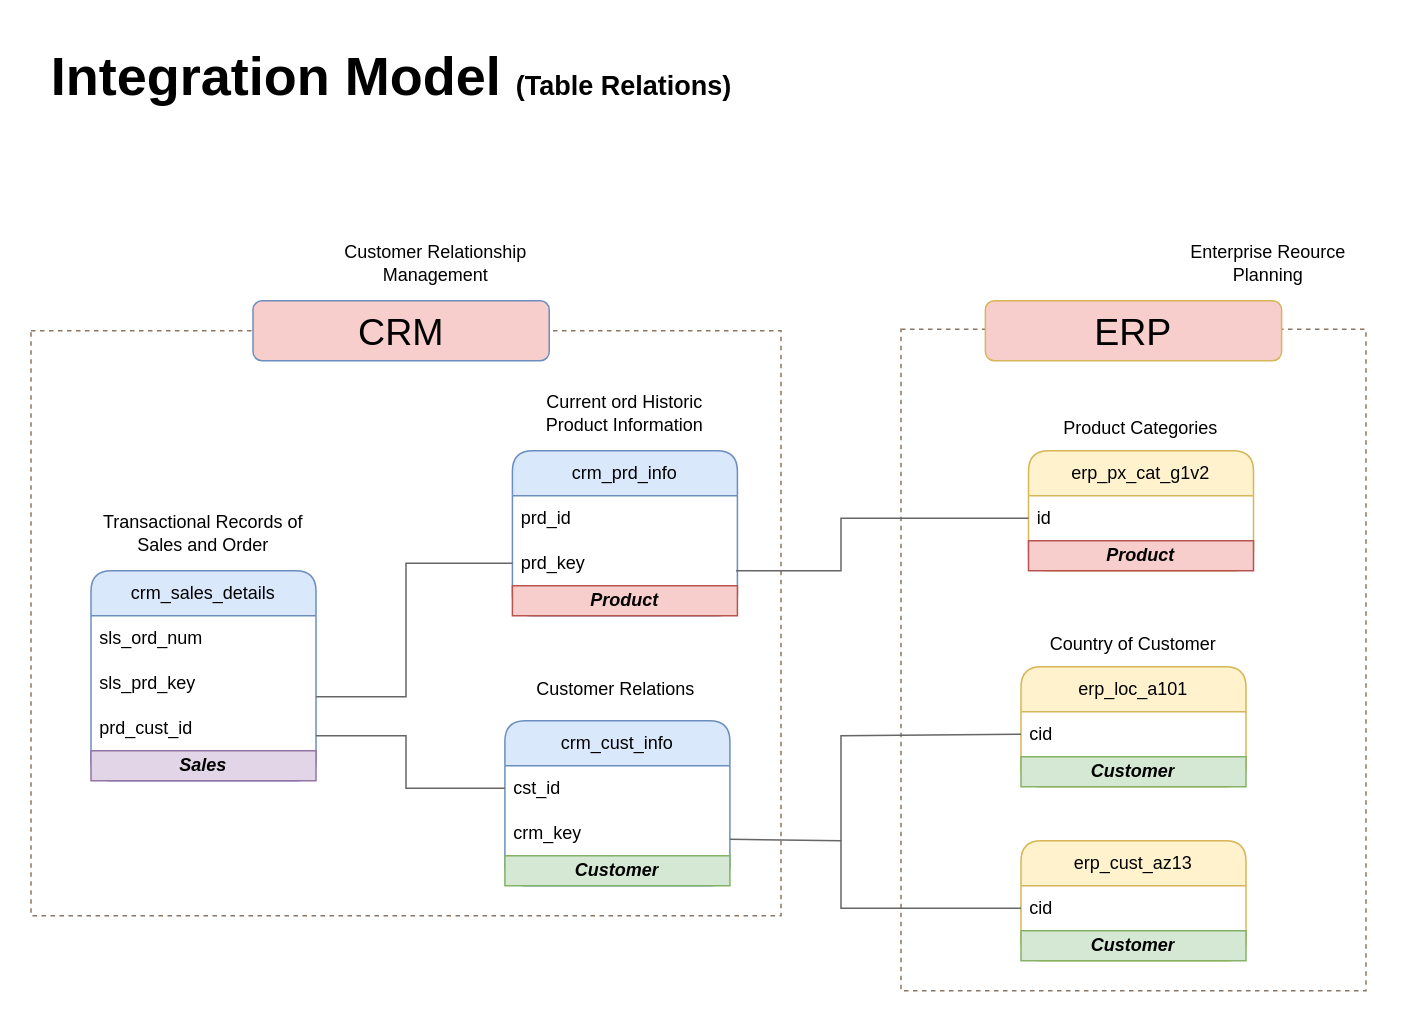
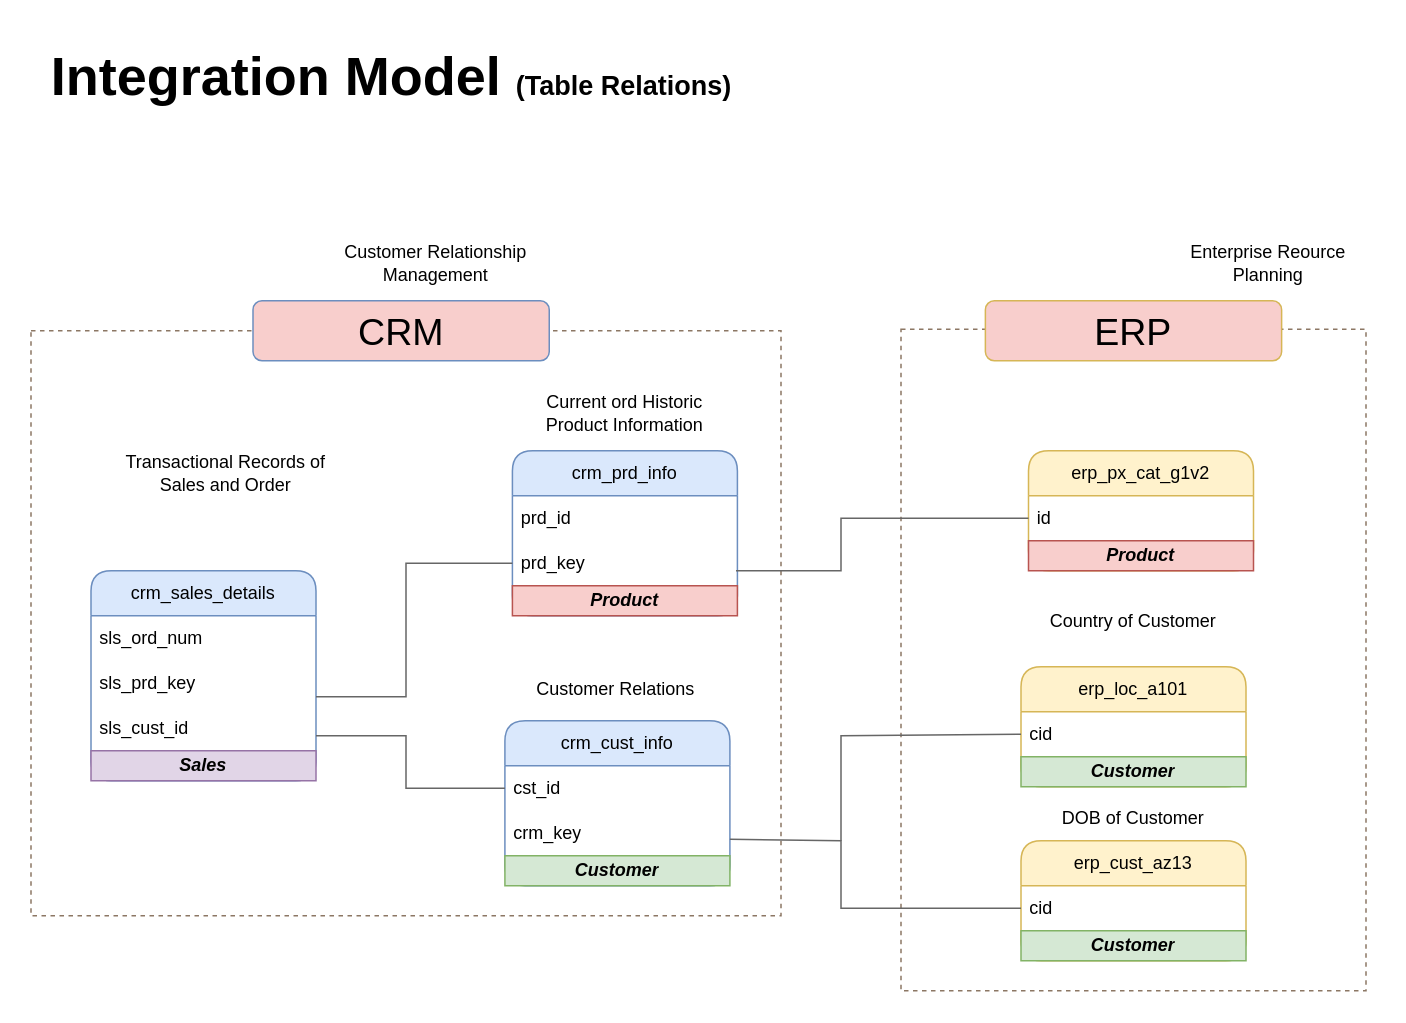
node "Product Categories": removed
node "Transactional Records of Sales and Order": moved (203, 533) -> (226, 473)
node "Country of Customer": moved (1133, 644) -> (1133, 622)
node "prd_cust_id": label "prd_cust_id" -> "sls_cust_id"
node "DOB of Customer": added
